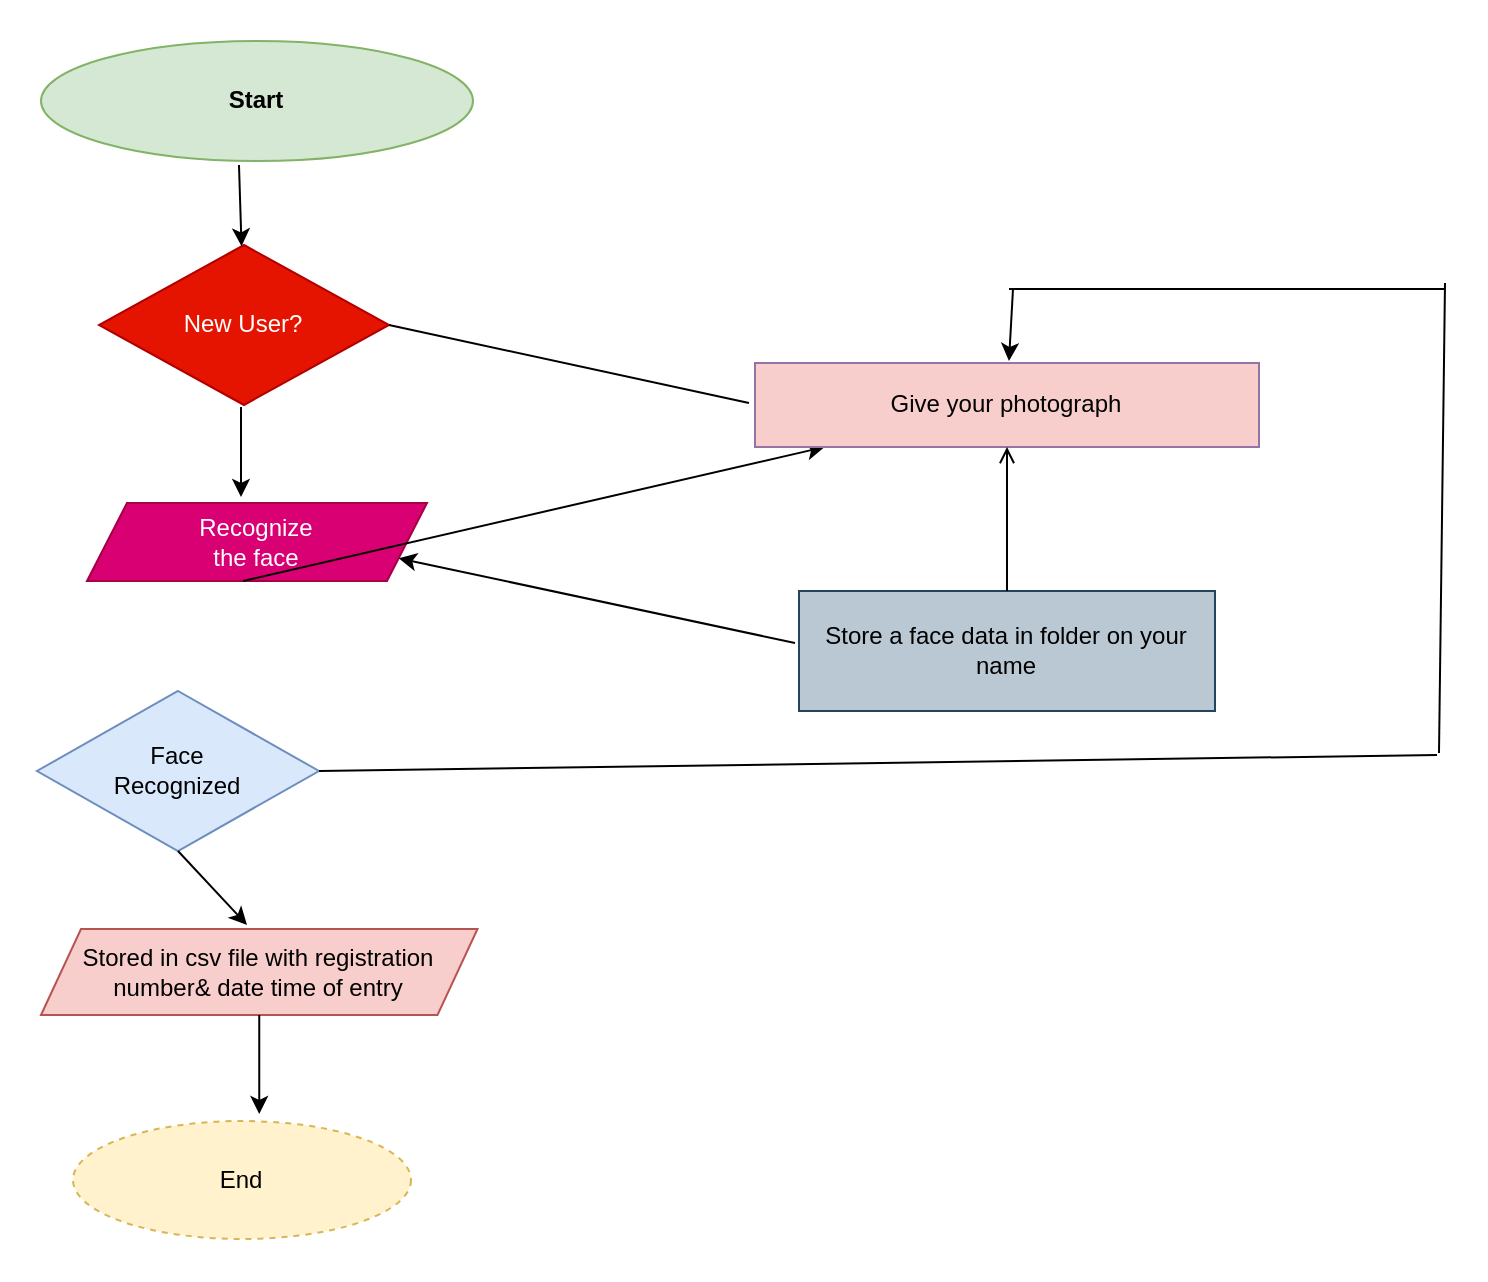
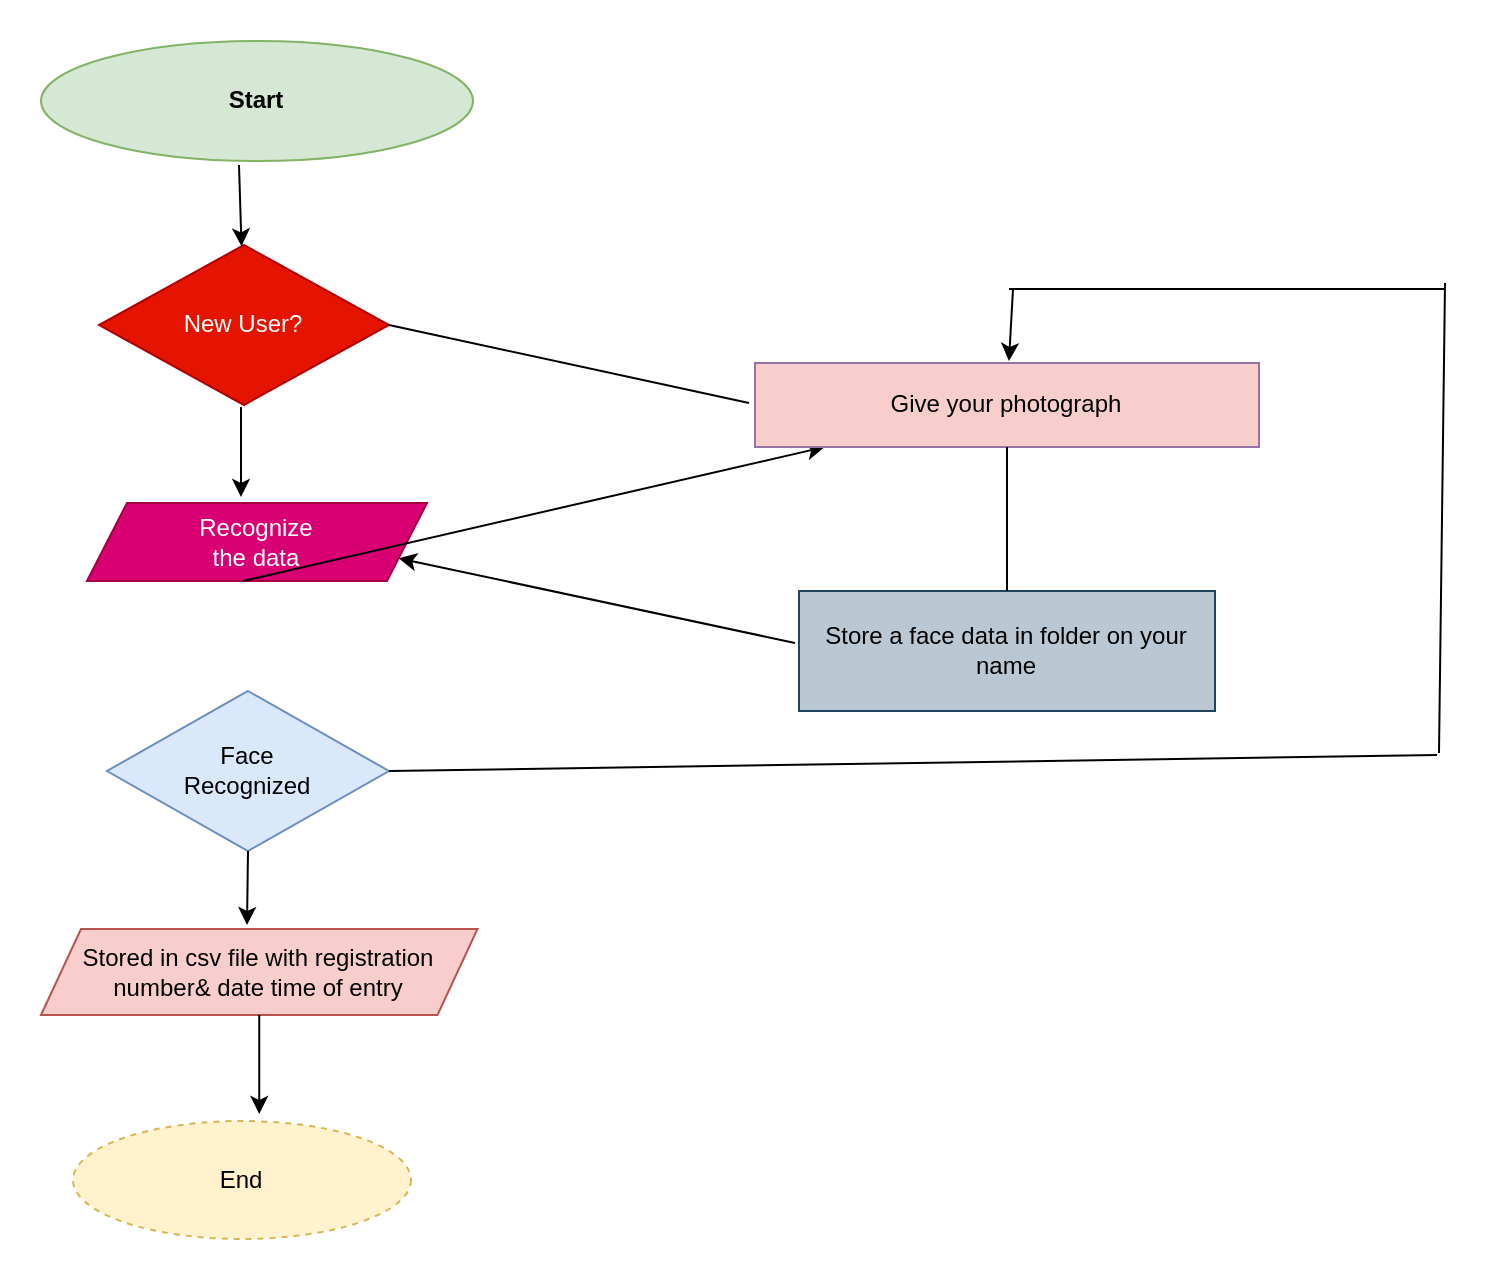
edge "Store a face data in folder on your name" -> "Give your photograph": arrowhead open -> none
node "Recognize the face": label "Recognize the face" -> "Recognize the data"
node "Face Recognized": moved (178, 771) -> (248, 771)
